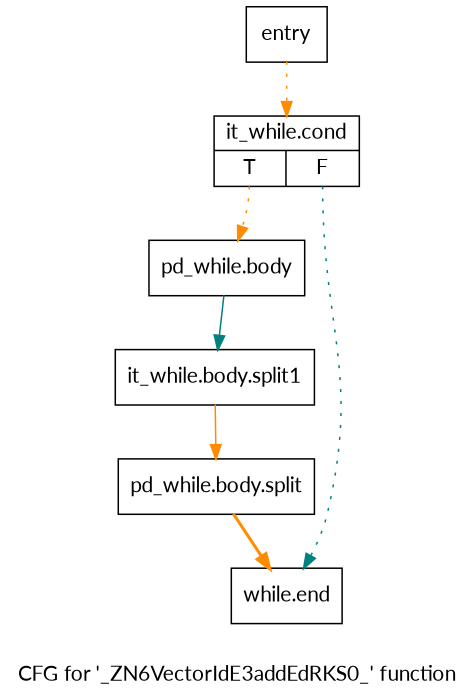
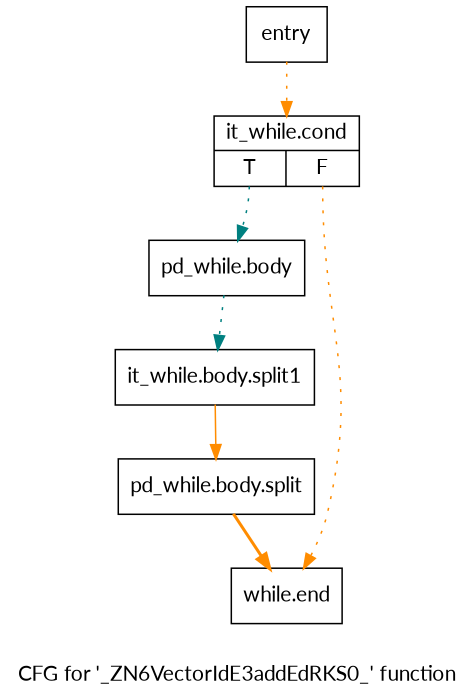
edge "it_while.cond" -> "pd_while.body": color darkorange -> teal
edge "pd_while.body" -> "it_while.body.split1": style solid -> dotted
edge "it_while.cond" -> "while.end": color teal -> darkorange
